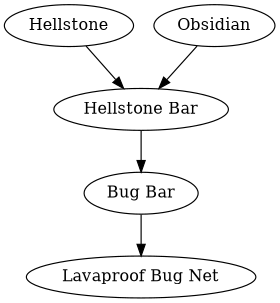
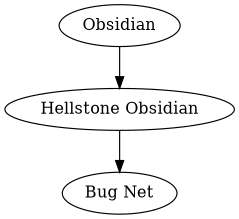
node "Hellstone": removed
node "Hellstone Bar": label "Hellstone Bar" -> "Hellstone Obsidian"
node "Bug Bar": label "Bug Bar" -> "Bug Net"
node "Lavaproof Bug Net": removed
